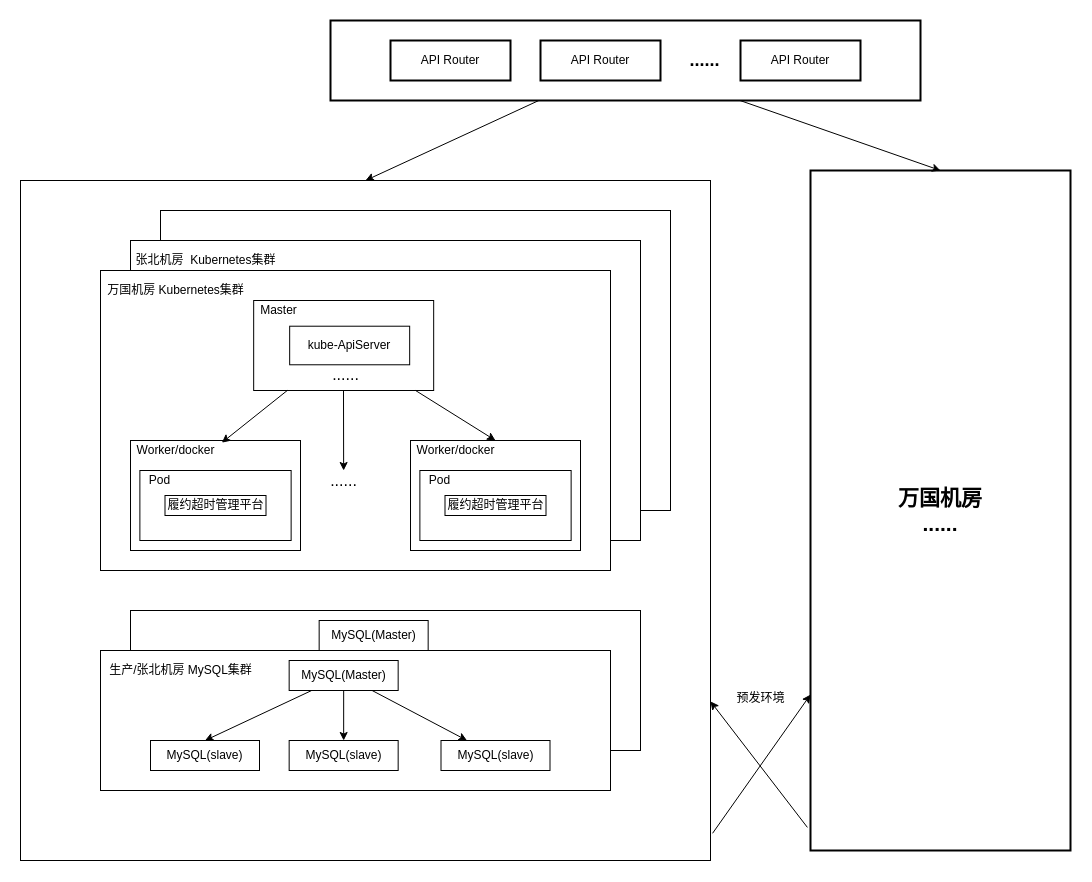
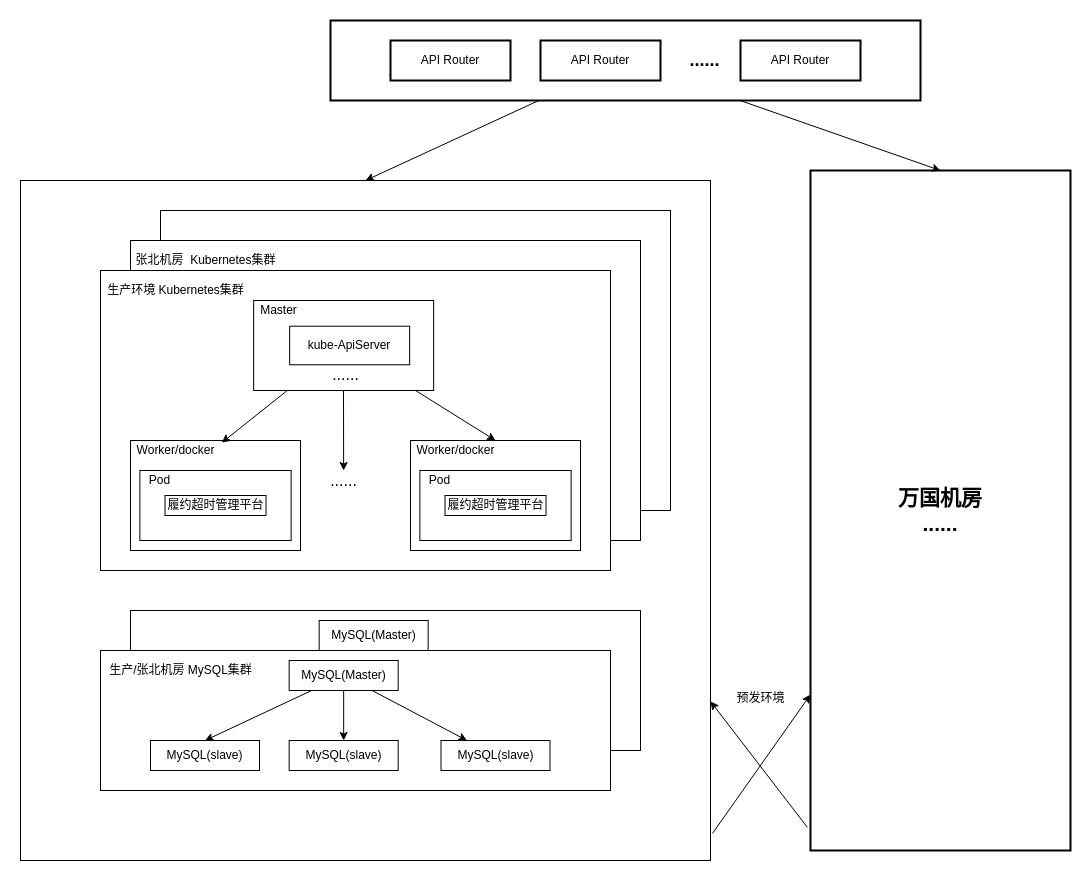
node "万国机房 Kubernetes集群": label "万国机房 Kubernetes集群" -> "生产环境 Kubernetes集群"
